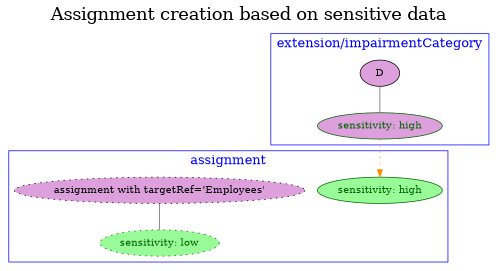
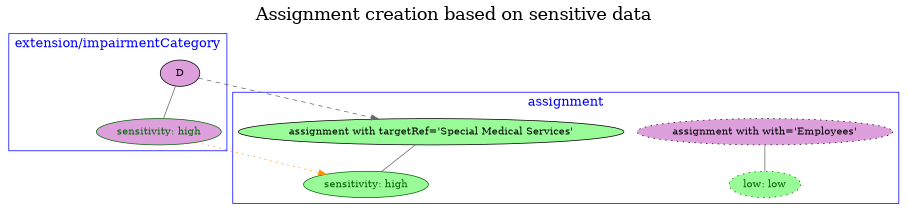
node "assignment with targetRef='Special Medical Services'": added
node "assignment with targetRef='Employees'": label "assignment with targetRef='Employees'" -> "assignment with with='Employees'"
node "sensitivity: low": label "sensitivity: low" -> "low: low"
